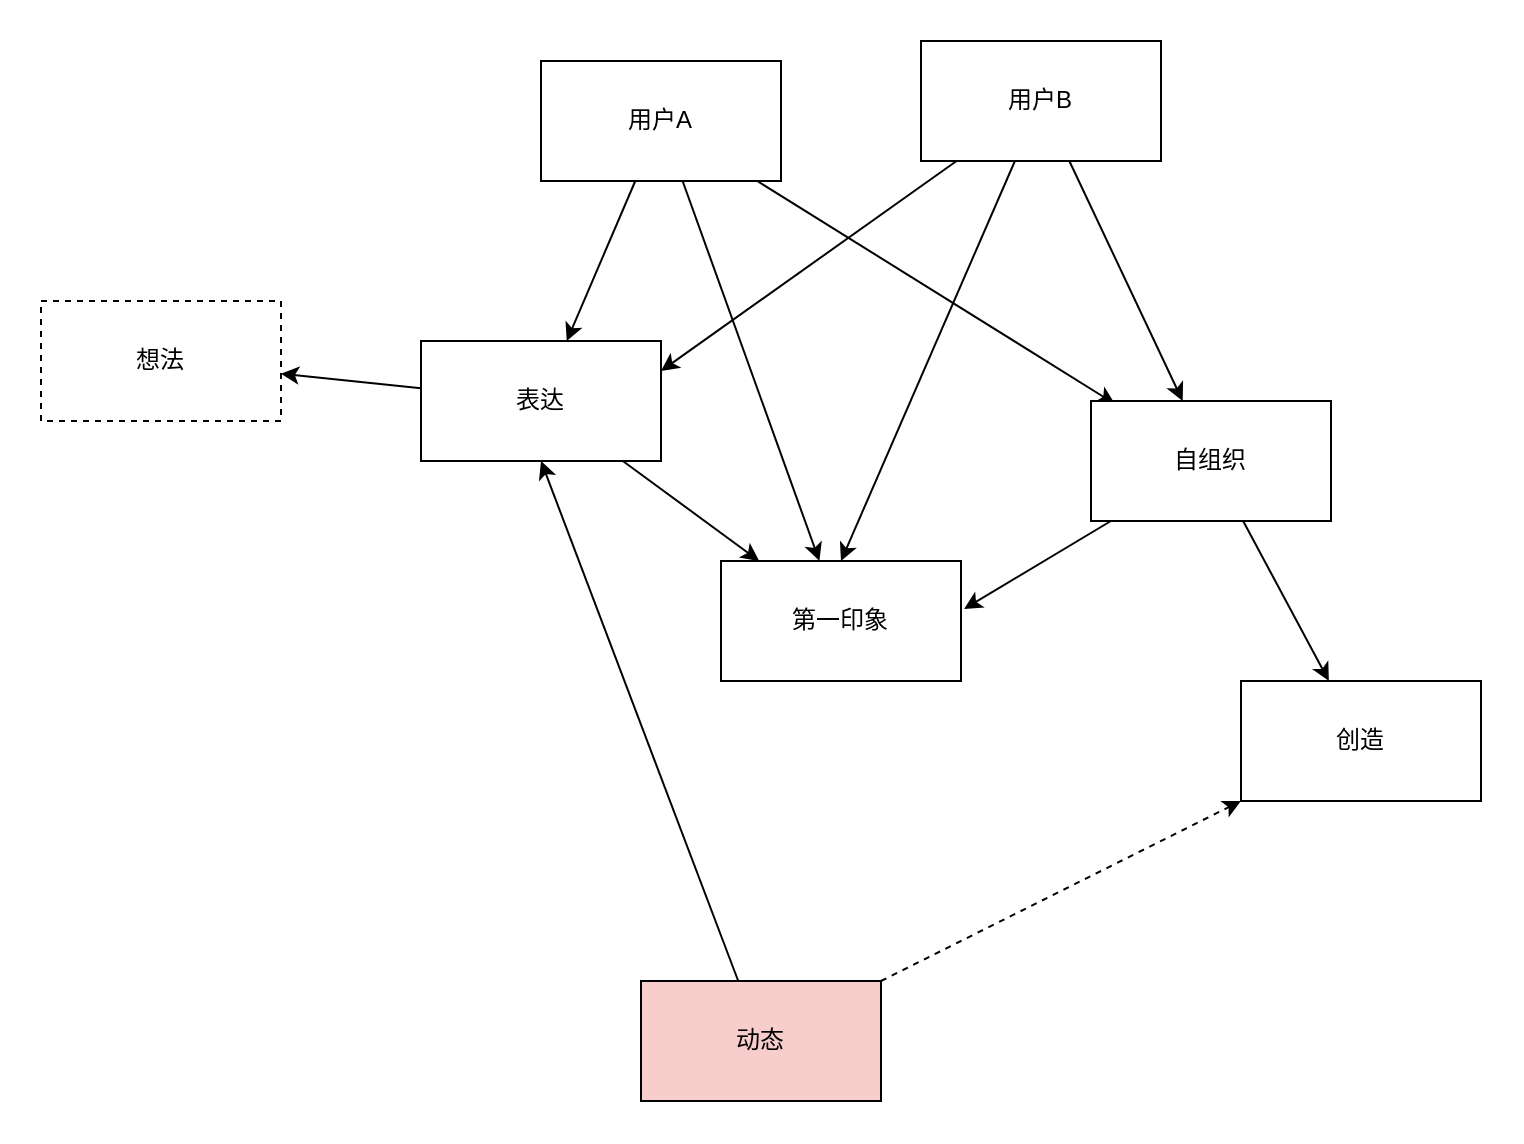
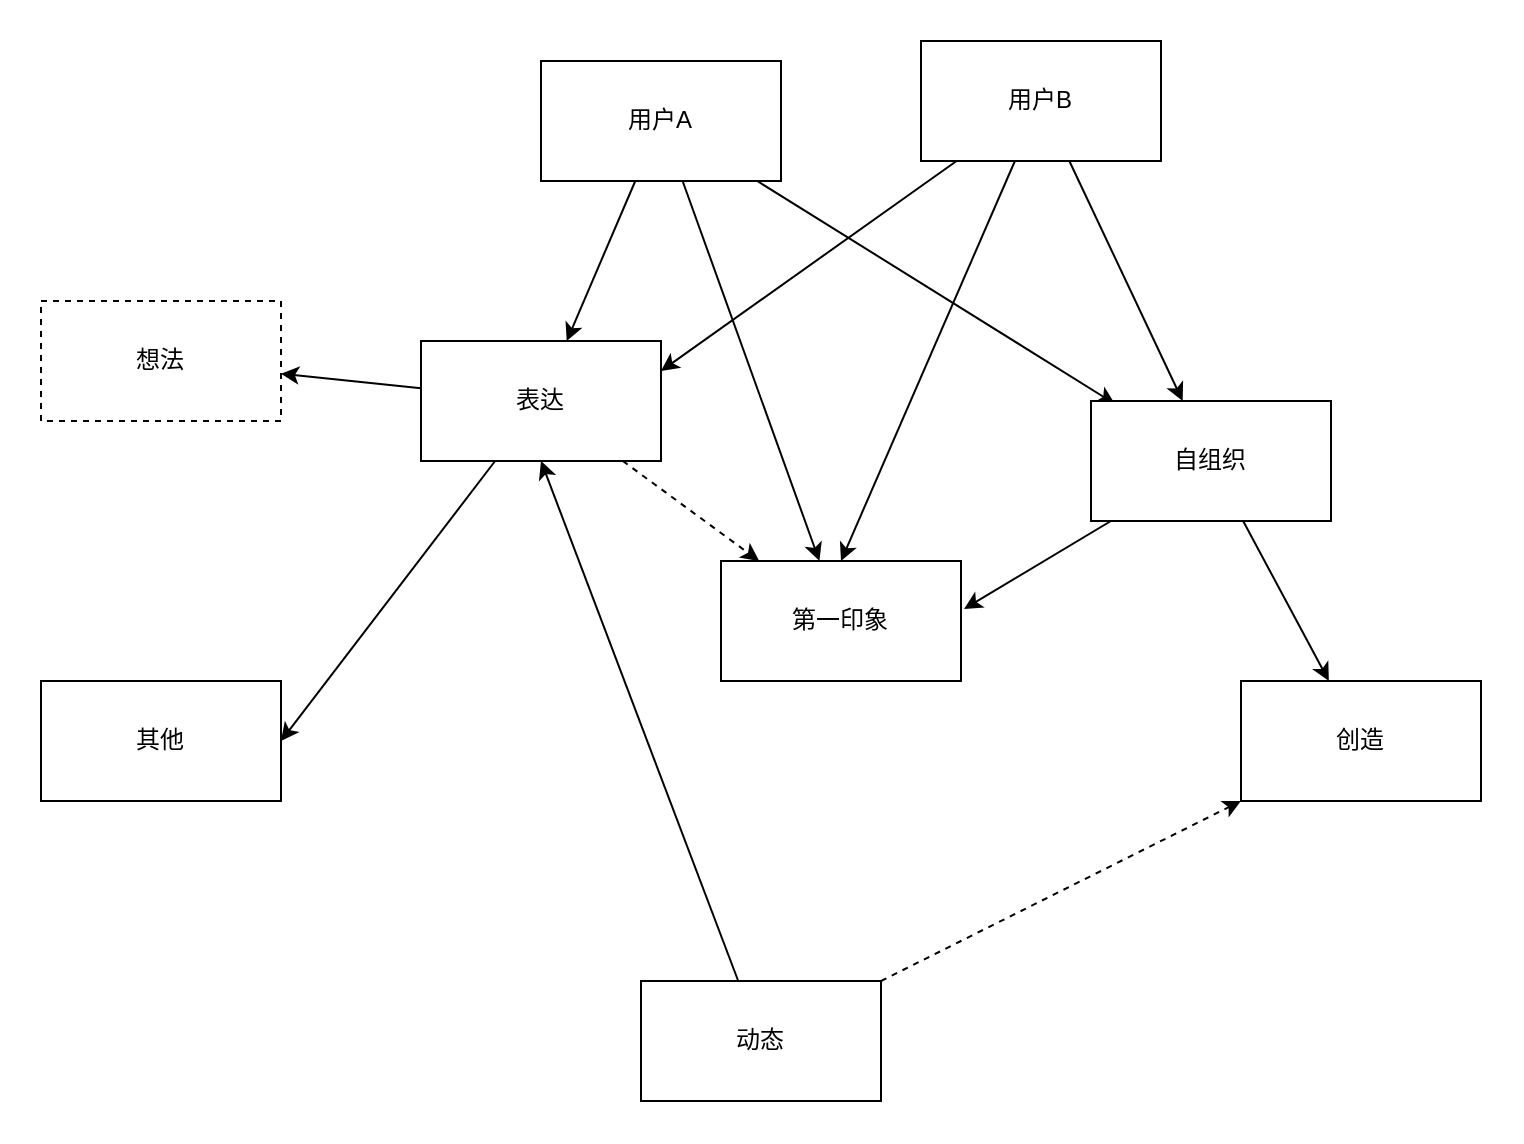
edge "表达" -> "第一印象": style solid -> dashed
edge "表达" -> "其他": added
node "其他": added
node "动态": fillcolor #f8cecc -> #ffffff
